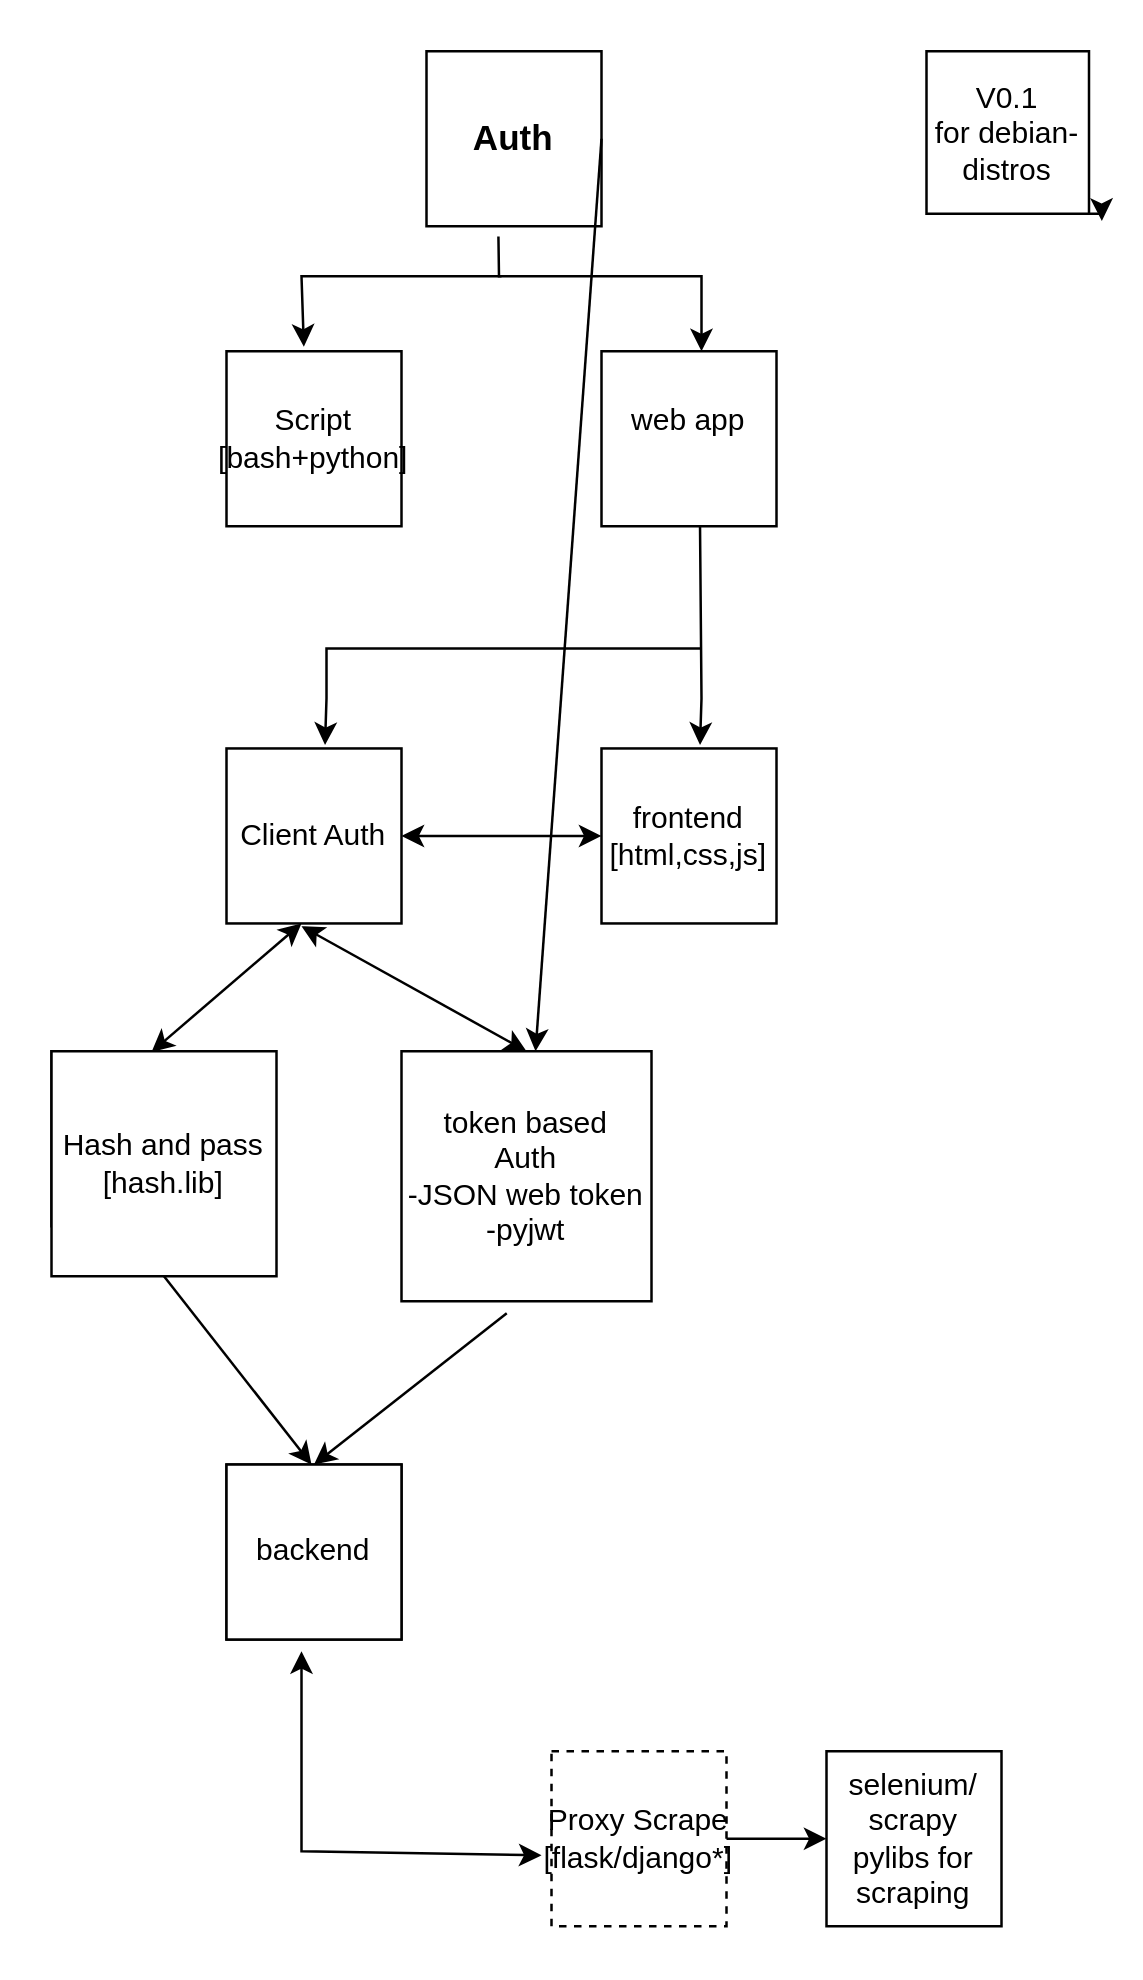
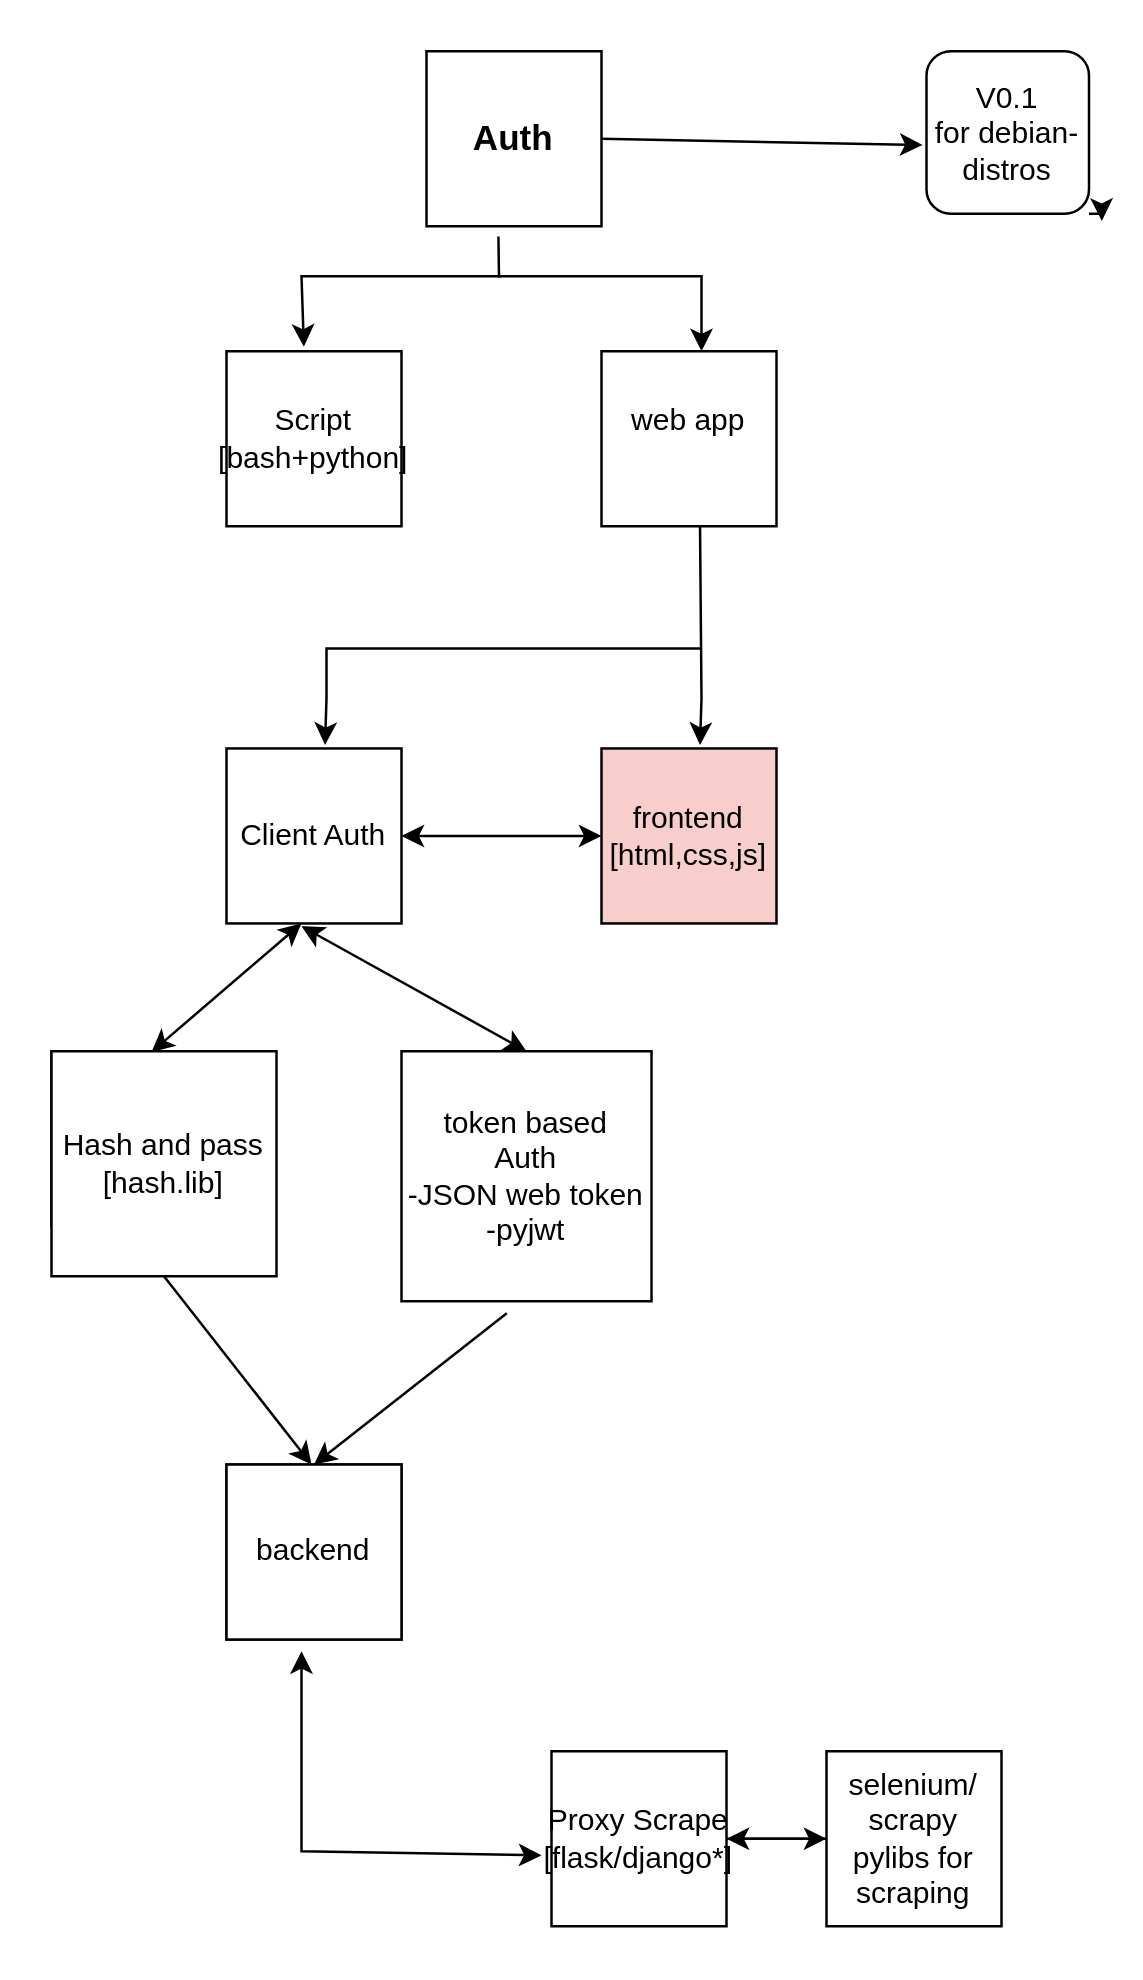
node "V0.1 for debian-distros": shape rectangle -> rounded rectangle
edge "Auth" -> "token based Auth -JSON web token -pyjwt": now "Auth" -> "V0.1 for debian-distros"
node "frontend [html,css,js]": fillcolor #ffffff -> #f8cecc
node "Proxy Scrape [flask/django*]": style dashed -> solid
edge "selenium/ scrapy pylibs for scraping" -> "Proxy Scrape [flask/django*]": added
